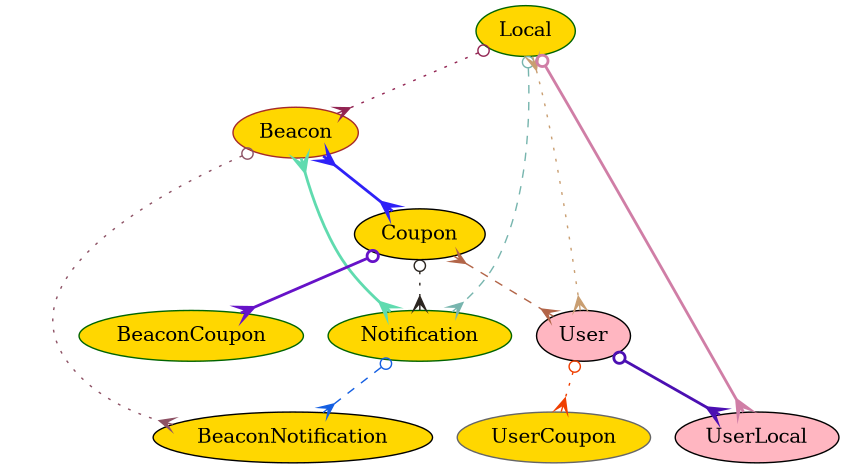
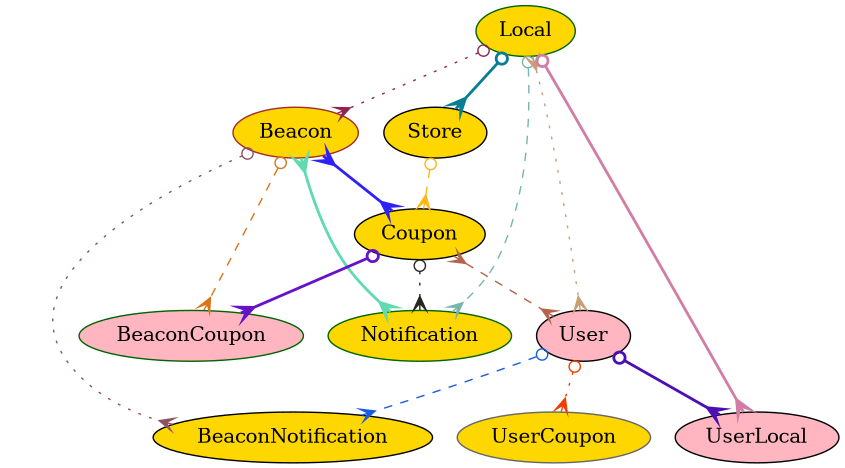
node "Store": added
edge "Beacon" -- "BeaconCoupon": added
node "BeaconCoupon": fillcolor gold -> lightpink
edge "Notification" -- "BeaconNotification": now "User" -- "BeaconNotification"
